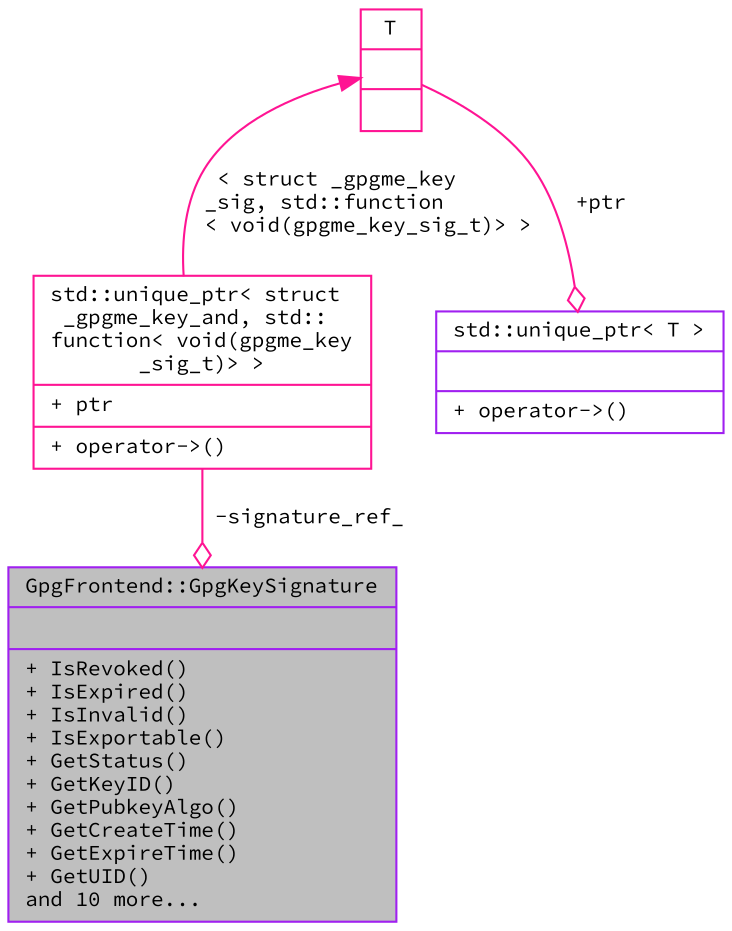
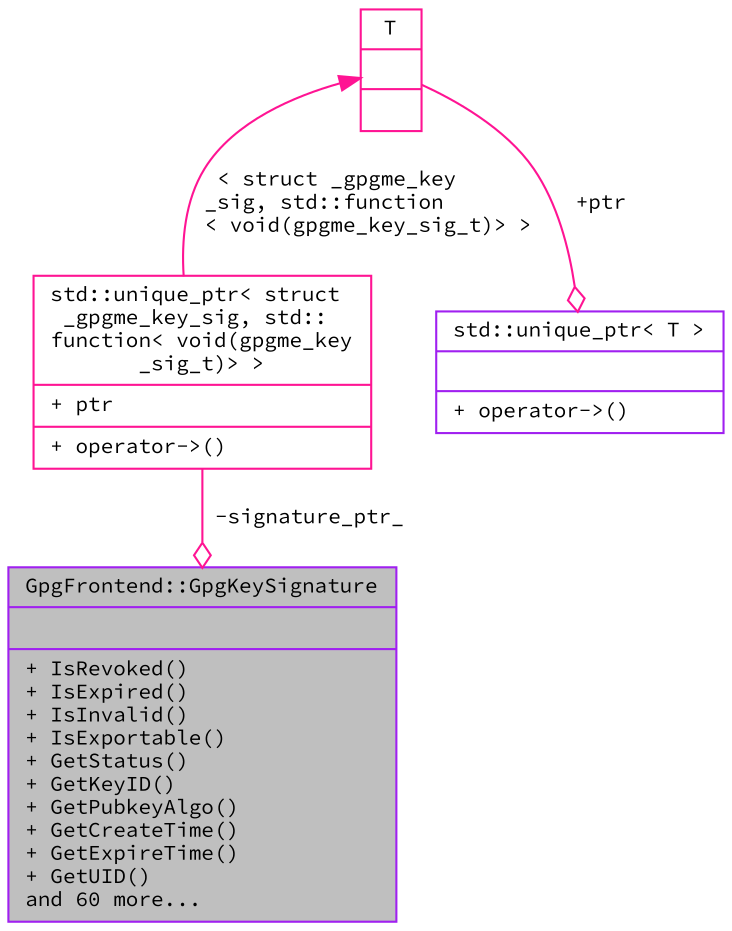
node "std::unique_ptr< struct": text "_gpgme_key_and, std::" -> "_gpgme_key_sig, std::"
edge "std::unique_ptr< struct" -> "GpgFrontend::GpgKeySignature": label " -signature_ref_" -> " -signature_ptr_"
node "GpgFrontend::GpgKeySignature": text "and 10 more..." -> "and 60 more..."
